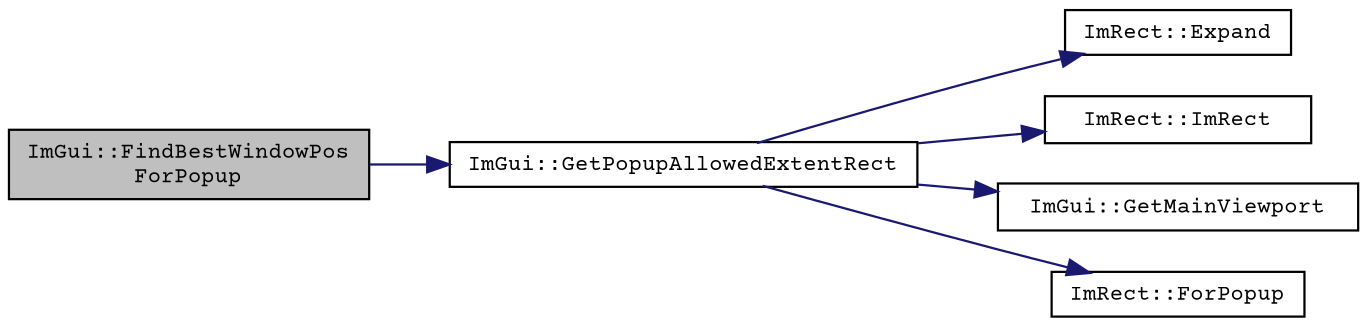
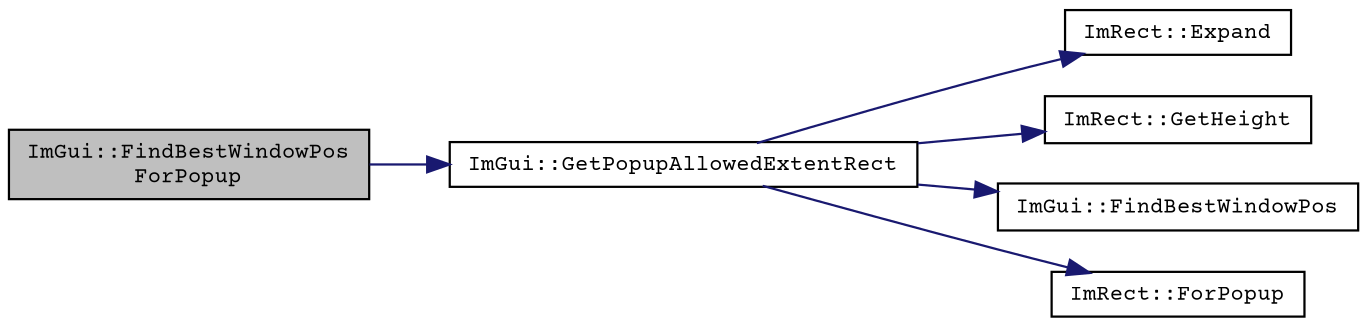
node "ImRect::ImRect": label "ImRect::ImRect" -> "ImRect::GetHeight"
node "ImGui::GetMainViewport": label "ImGui::GetMainViewport" -> "ImGui::FindBestWindowPos"
